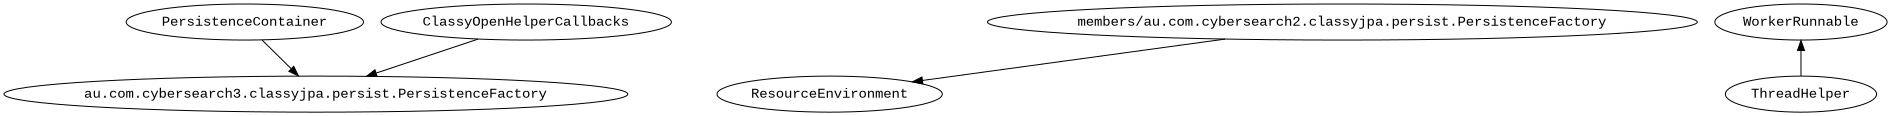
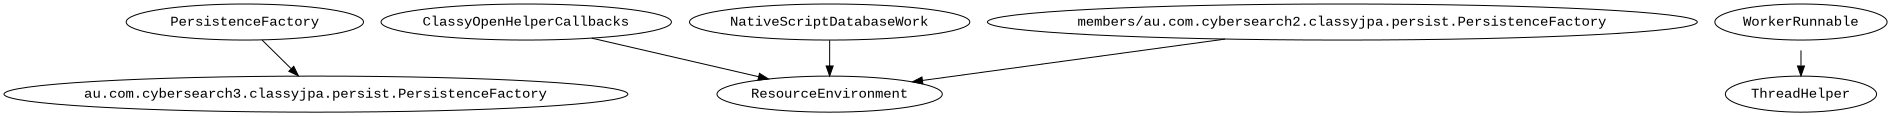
node "PersistenceContainer": label "PersistenceContainer" -> "PersistenceFactory"
node "NativeScriptDatabaseWork": added
edge "ClassyOpenHelperCallbacks" -> "au.com.cybersearch3.classyjpa.persist.PersistenceFactory": now "ClassyOpenHelperCallbacks" -> "ResourceEnvironment"
edge "ThreadHelper" -> "WorkerRunnable": reversed
